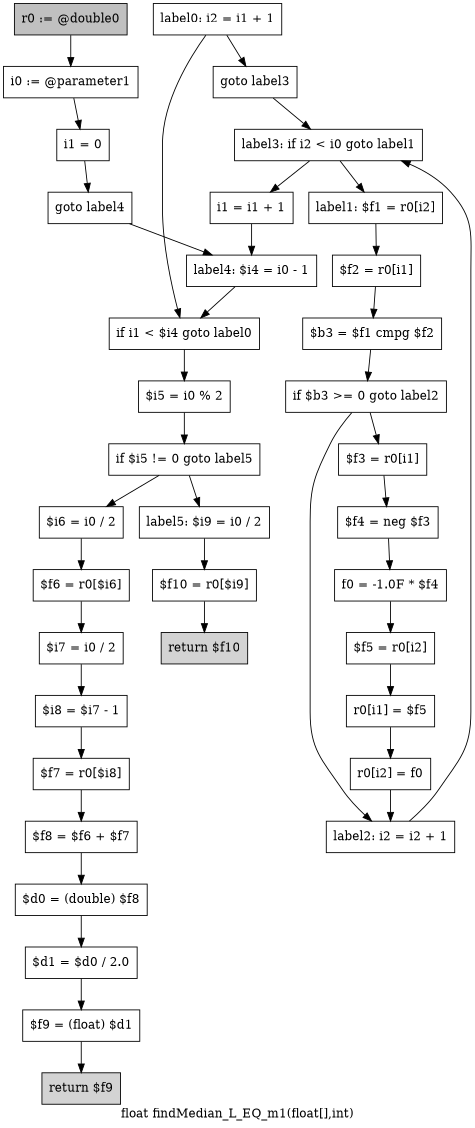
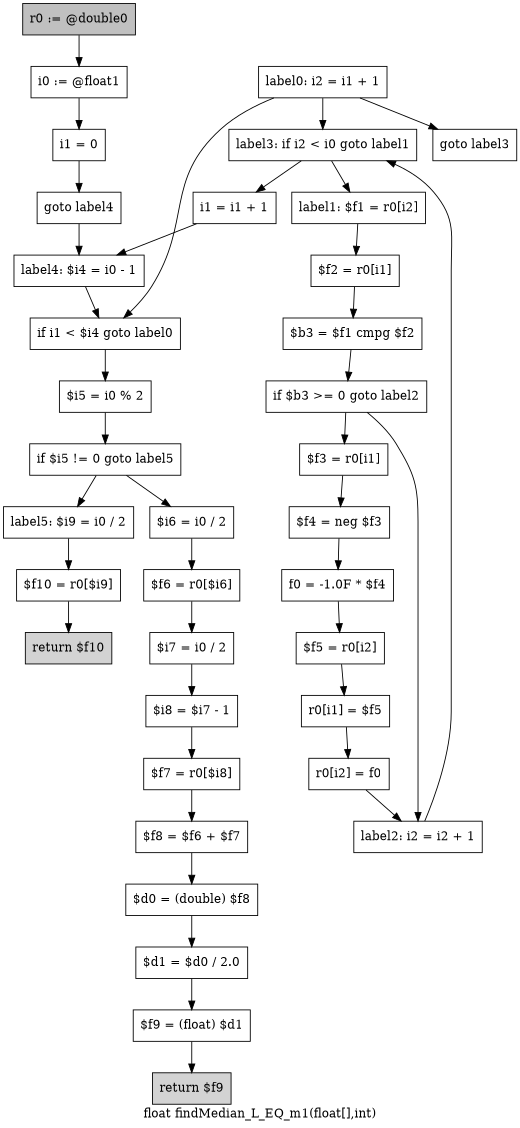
node "i0 := @parameter1": label "i0 := @parameter1" -> "i0 := @float1"
edge "goto label3" -> "label3: if i2 < i0 goto label1": now "label0: i2 = i1 + 1" -> "label3: if i2 < i0 goto label1"
